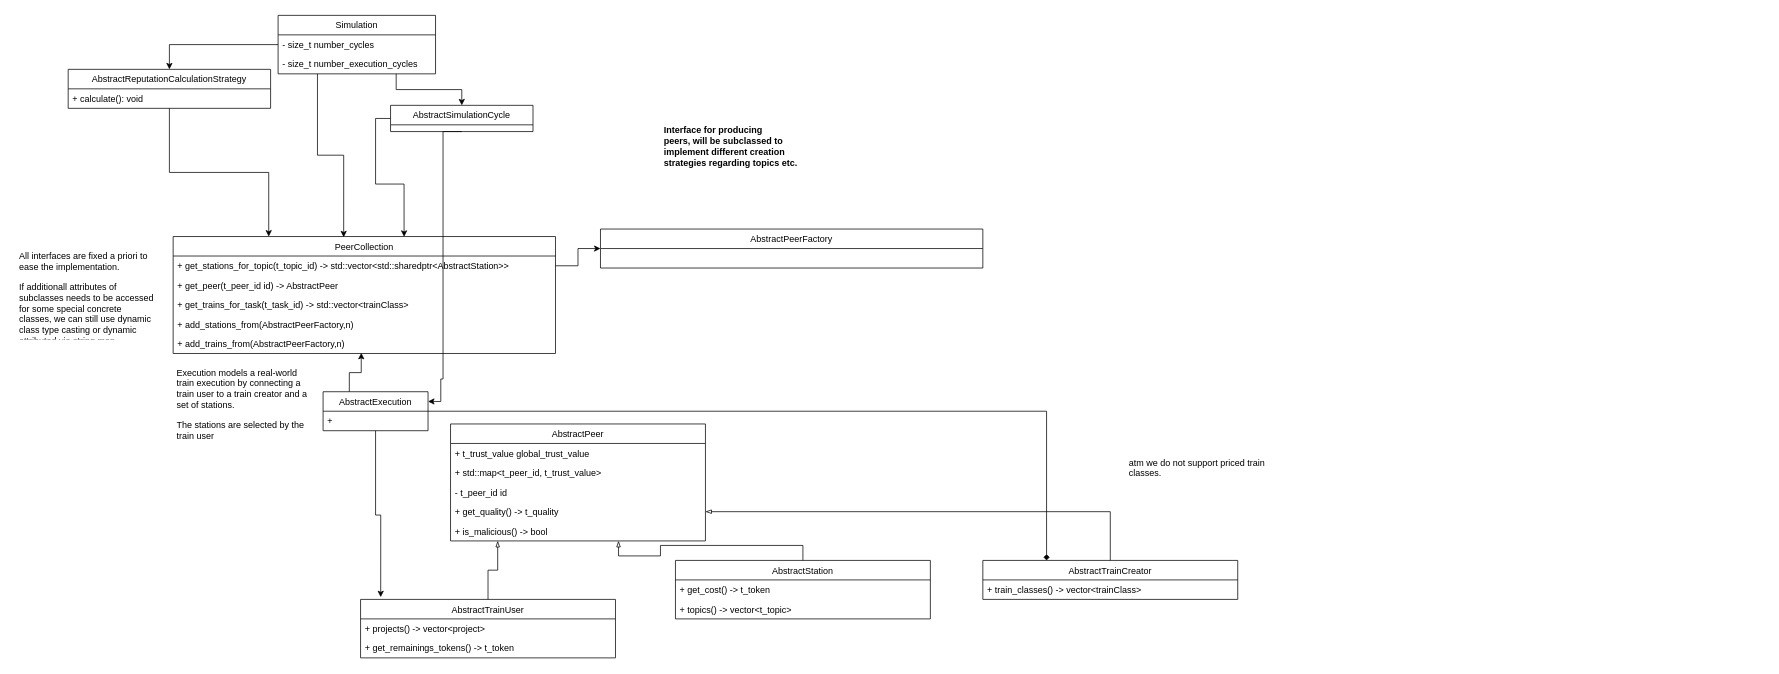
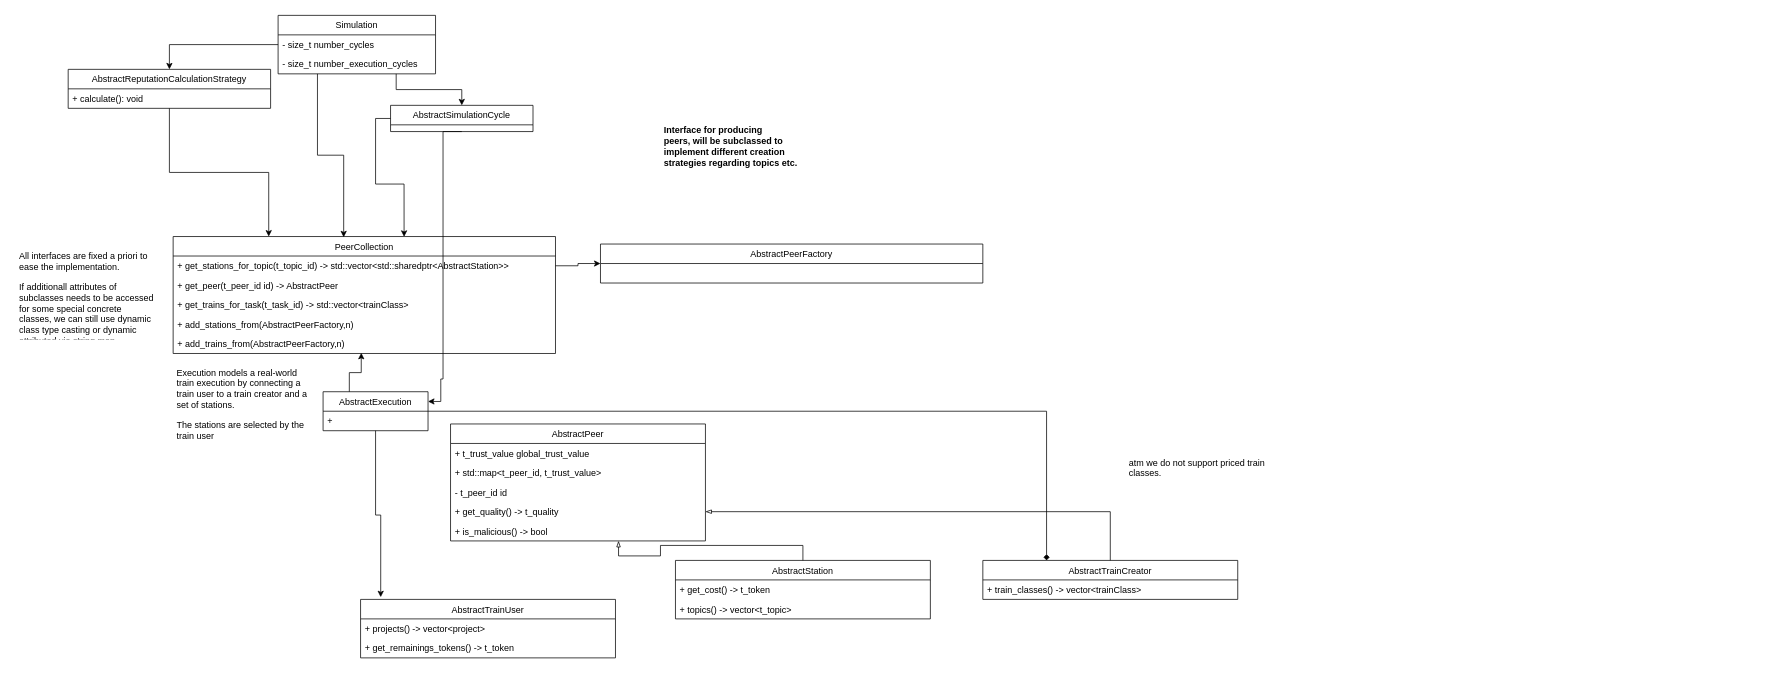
node "AbstractPeerFactory": moved (792, 249) -> (792, 264)
edge "AbstractTrainUser" -> "+ is_malicious() -> bool": removed
